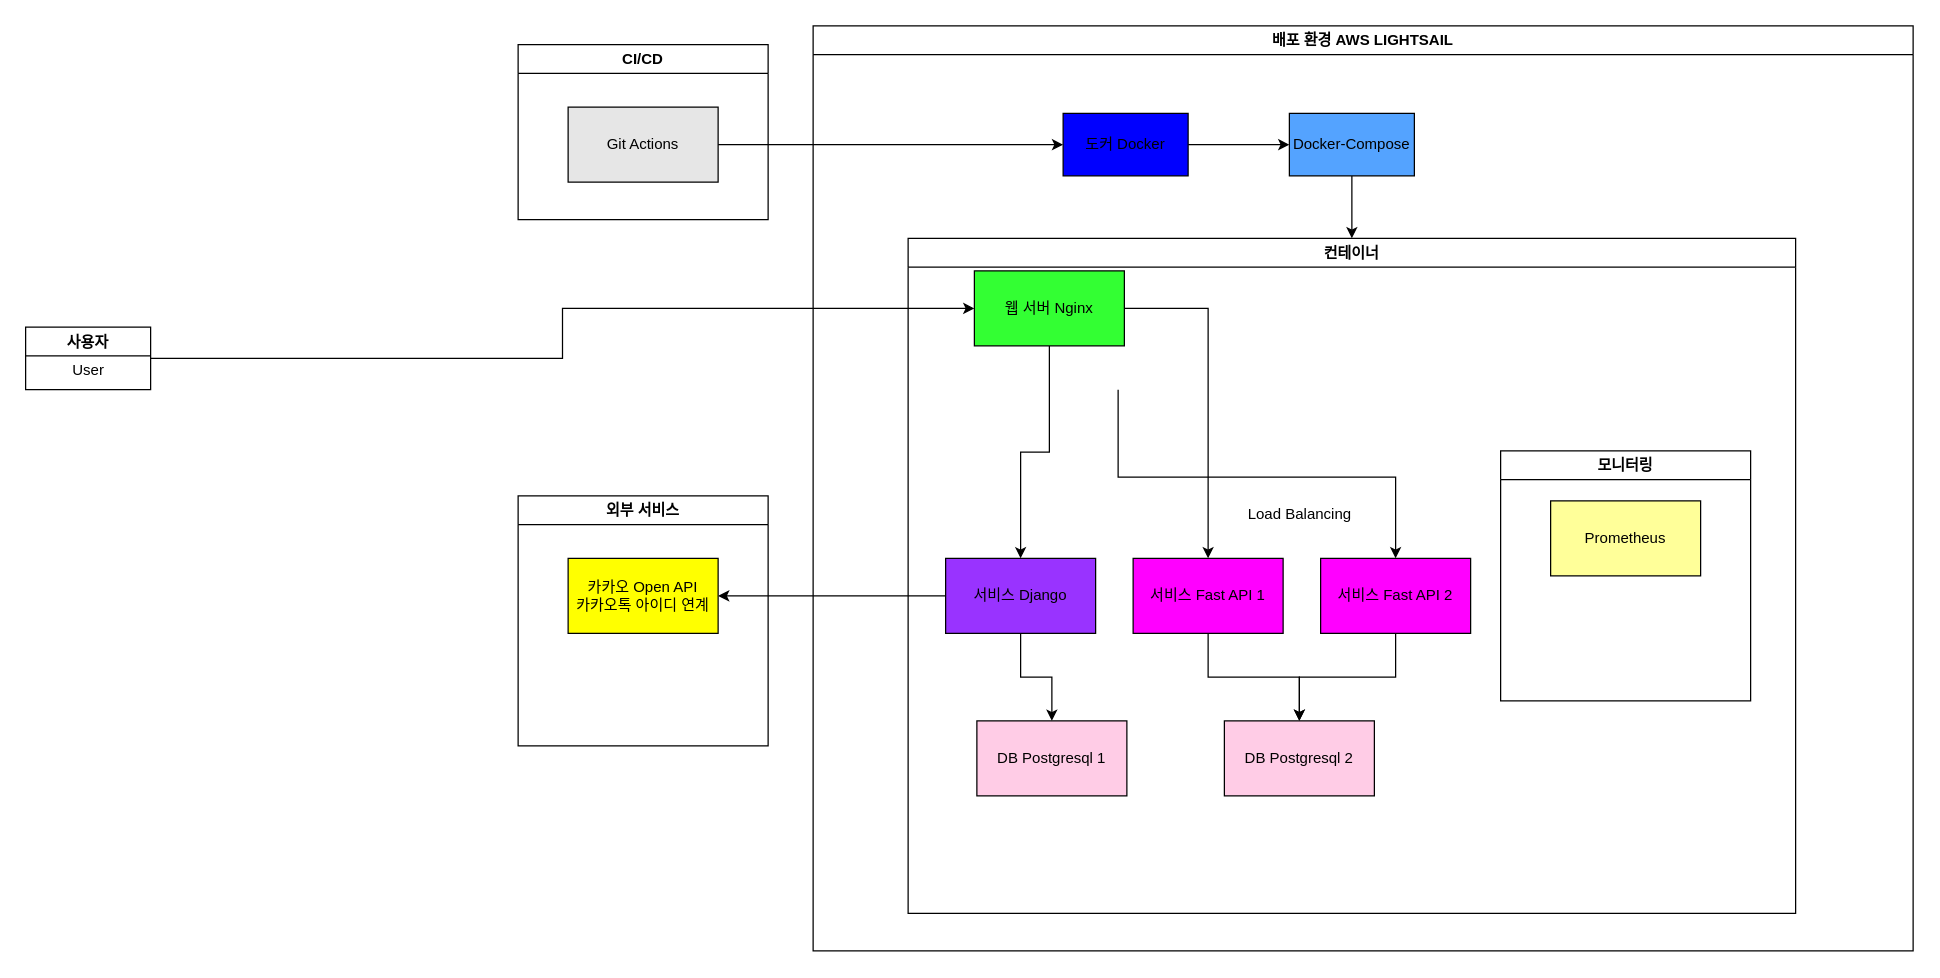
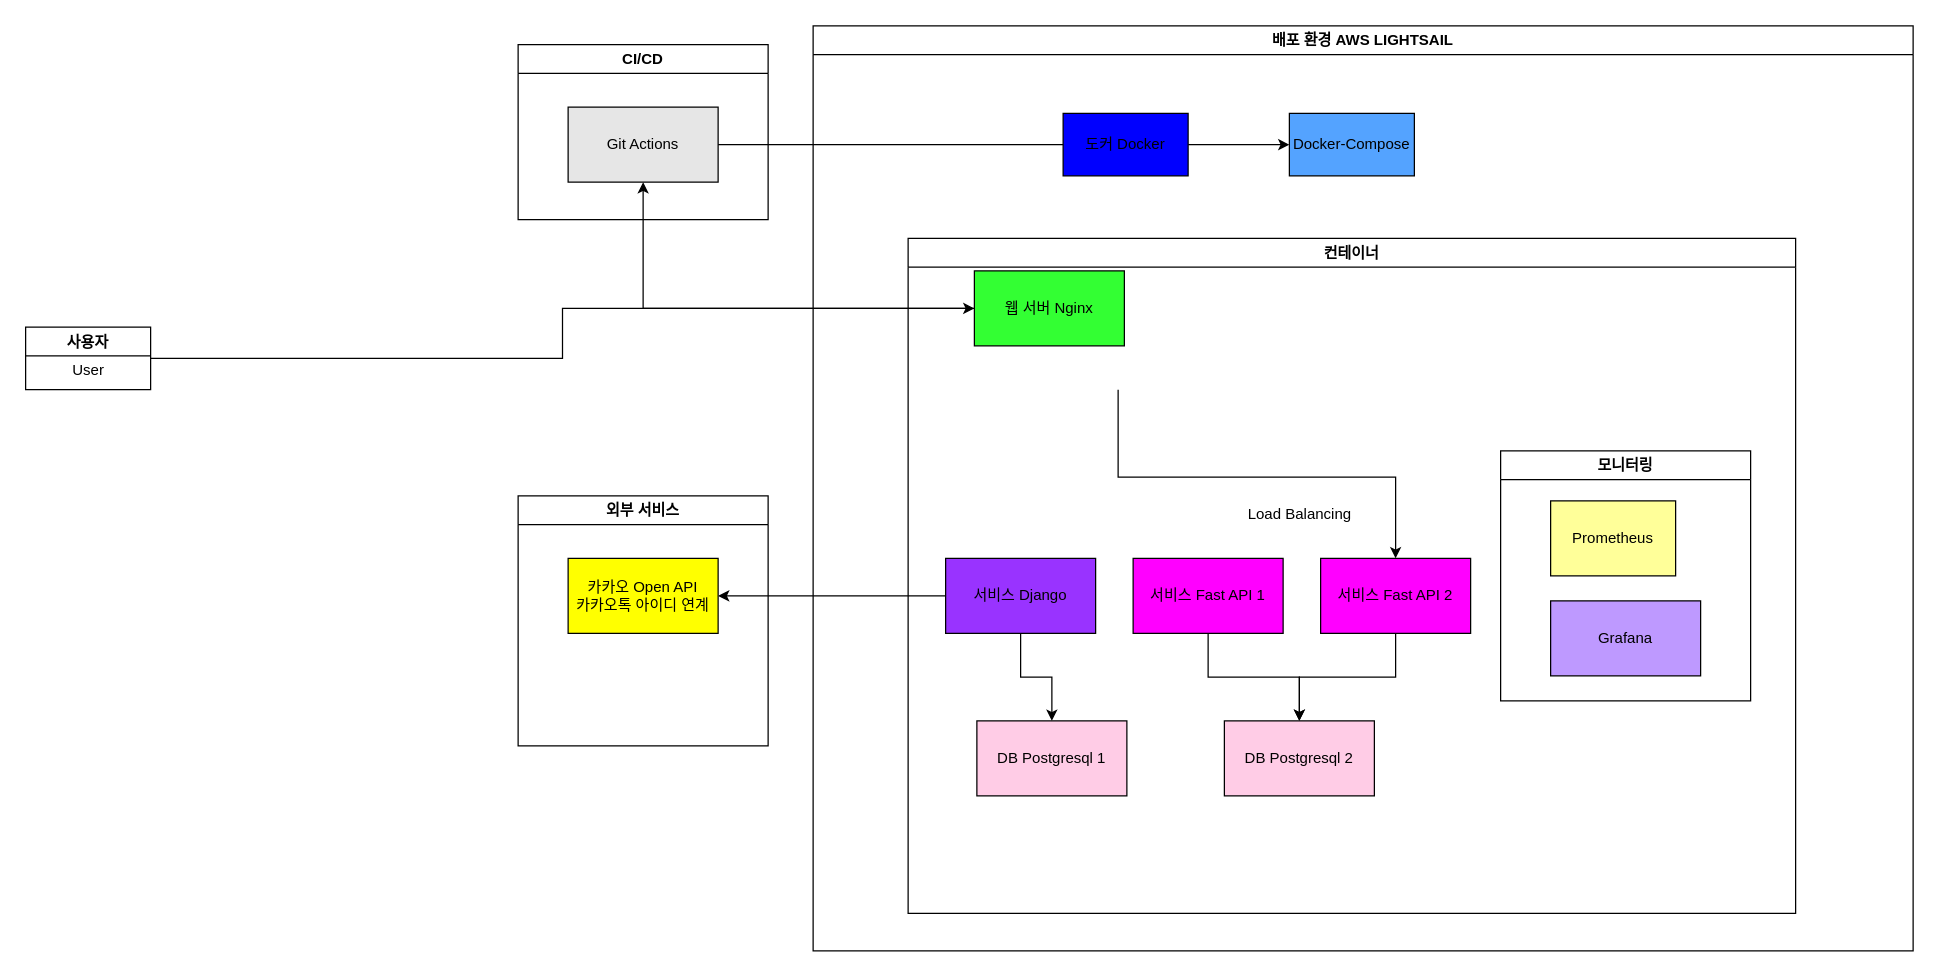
edge "Git Actions" -> "도커 Docker": arrowhead classic -> none
edge "Docker-Compose" -> "컨테이너": removed
edge "웹 서버 Nginx" -> "서비스 Fast API 1": now "웹 서버 Nginx" -> "Git Actions"
edge "웹 서버 Nginx" -> "서비스 Django": removed
node "Prometheus": size 150x75 -> 125x75
node "Grafana": added
